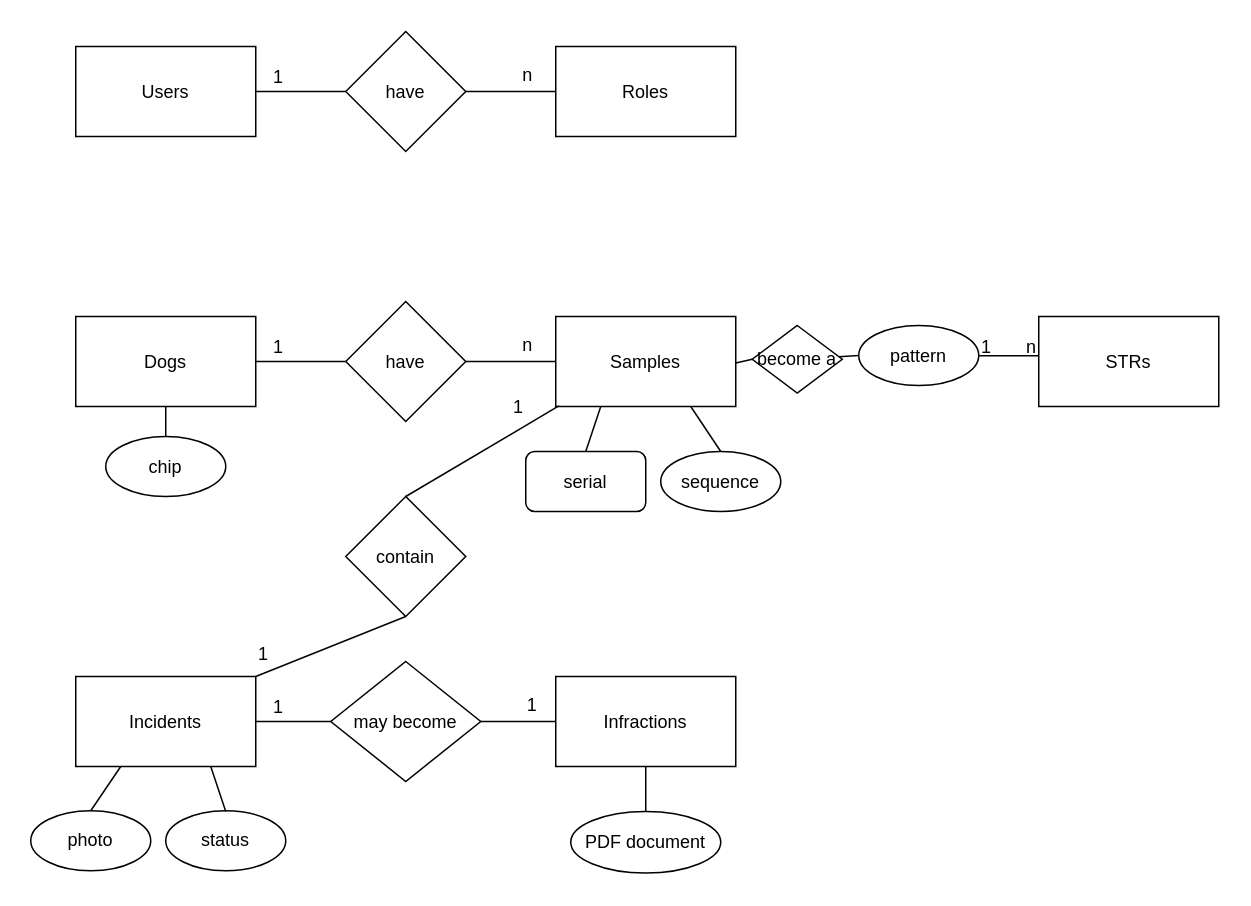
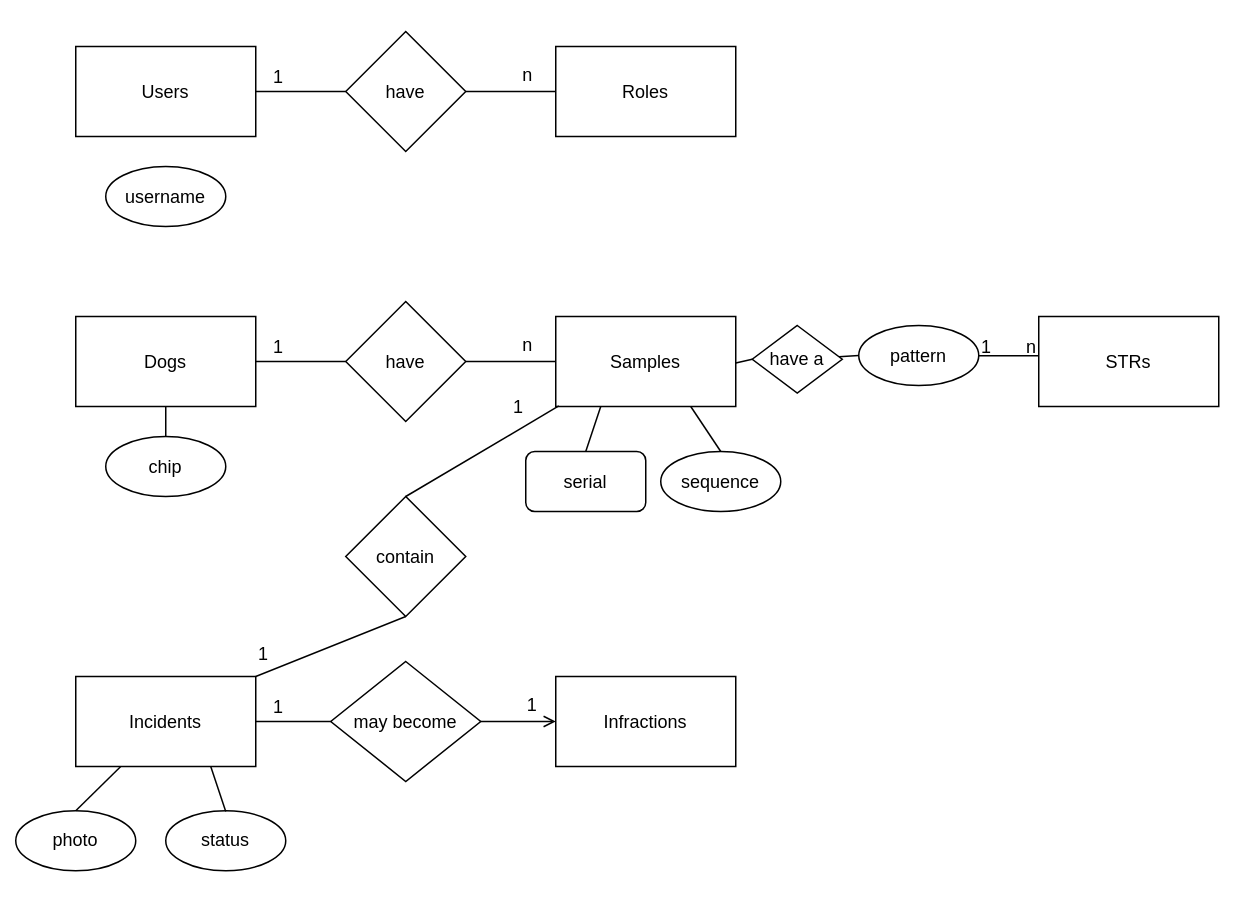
node "username": added
node "become a": label "become a" -> "have a"
edge "may become" -- "Infractions": arrowhead none -> open
edge "Infractions" -- "PDF document": removed
node "photo": moved (91, 841) -> (76, 841)
node "PDF document": removed
